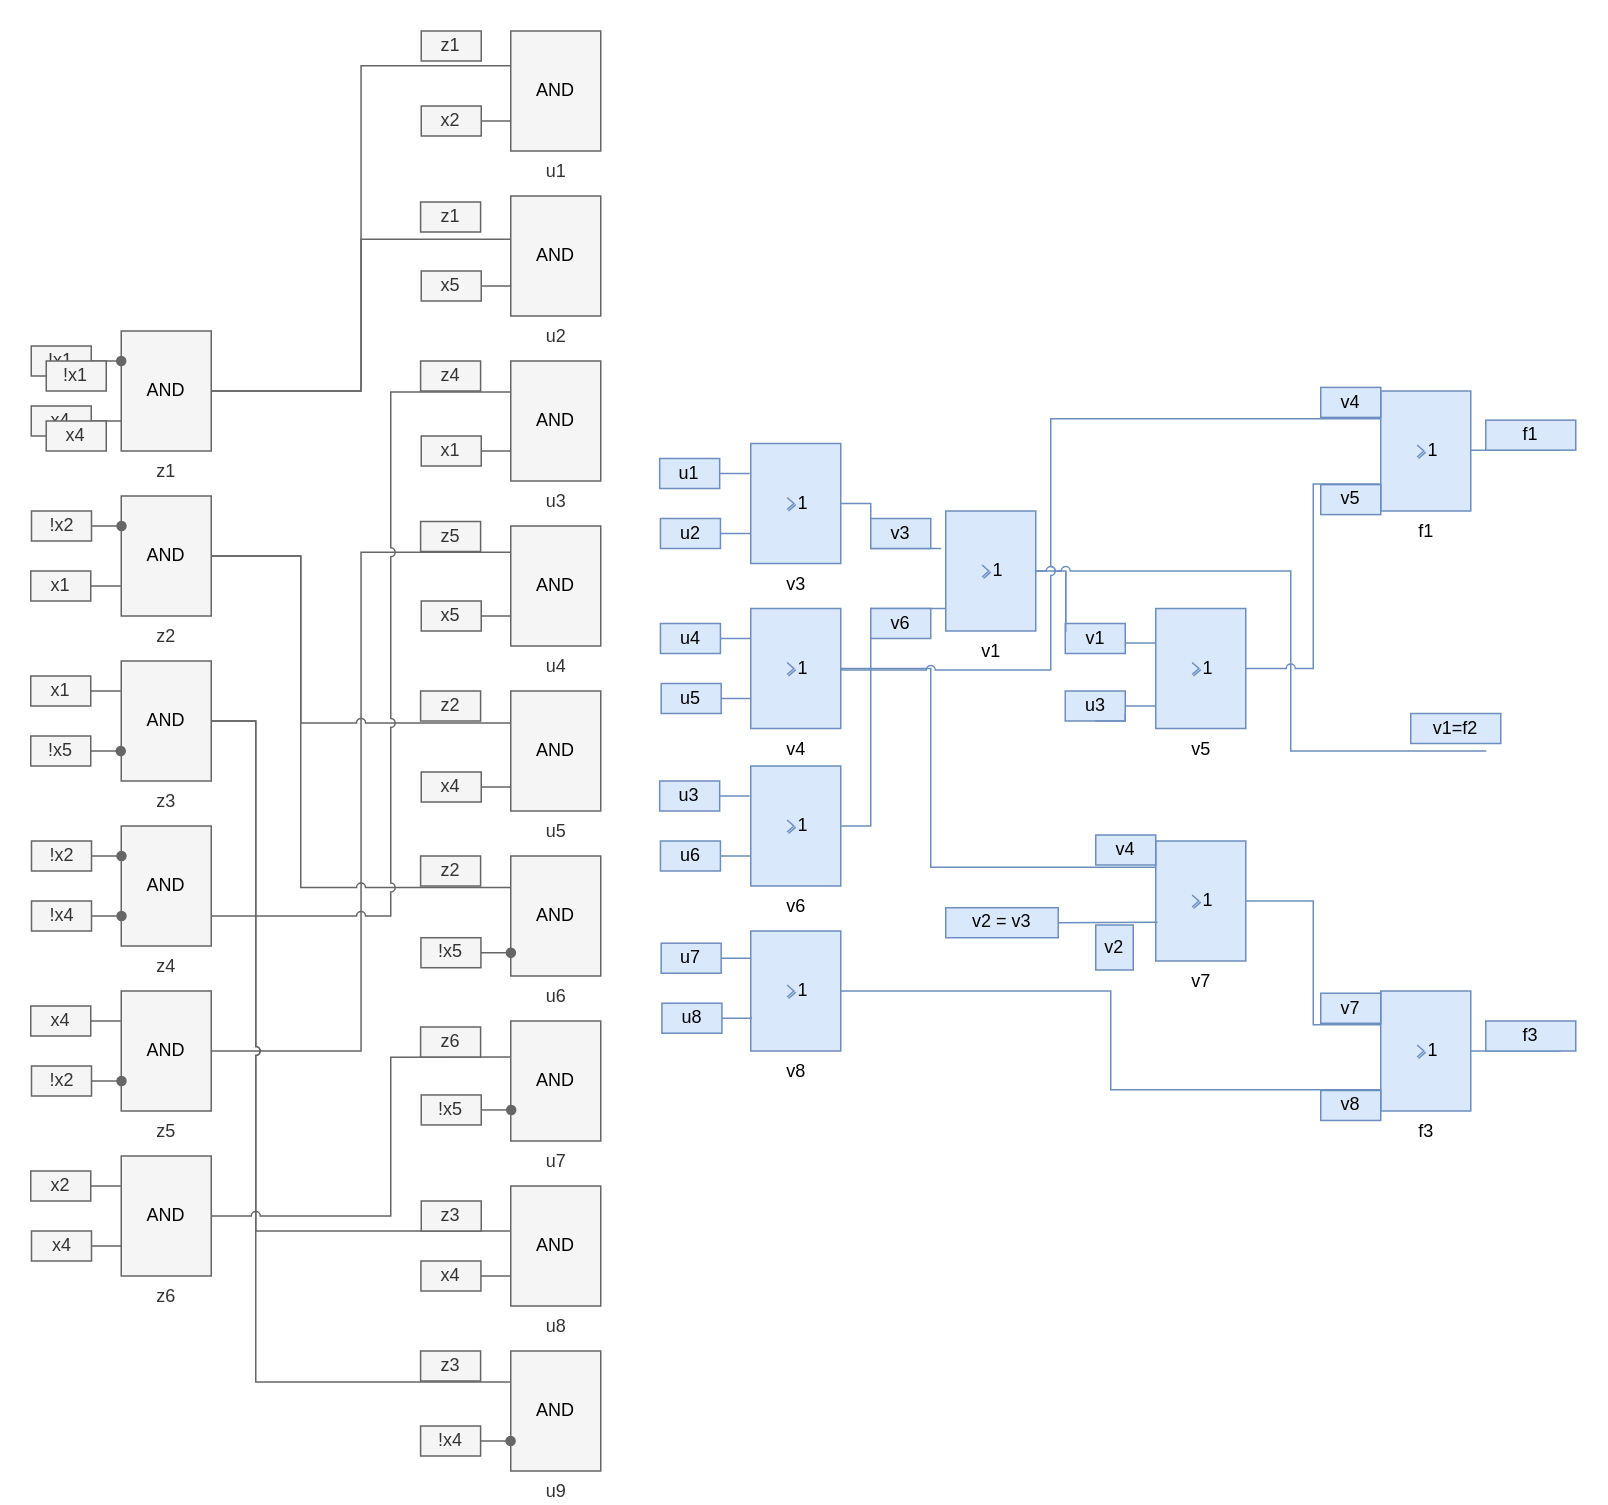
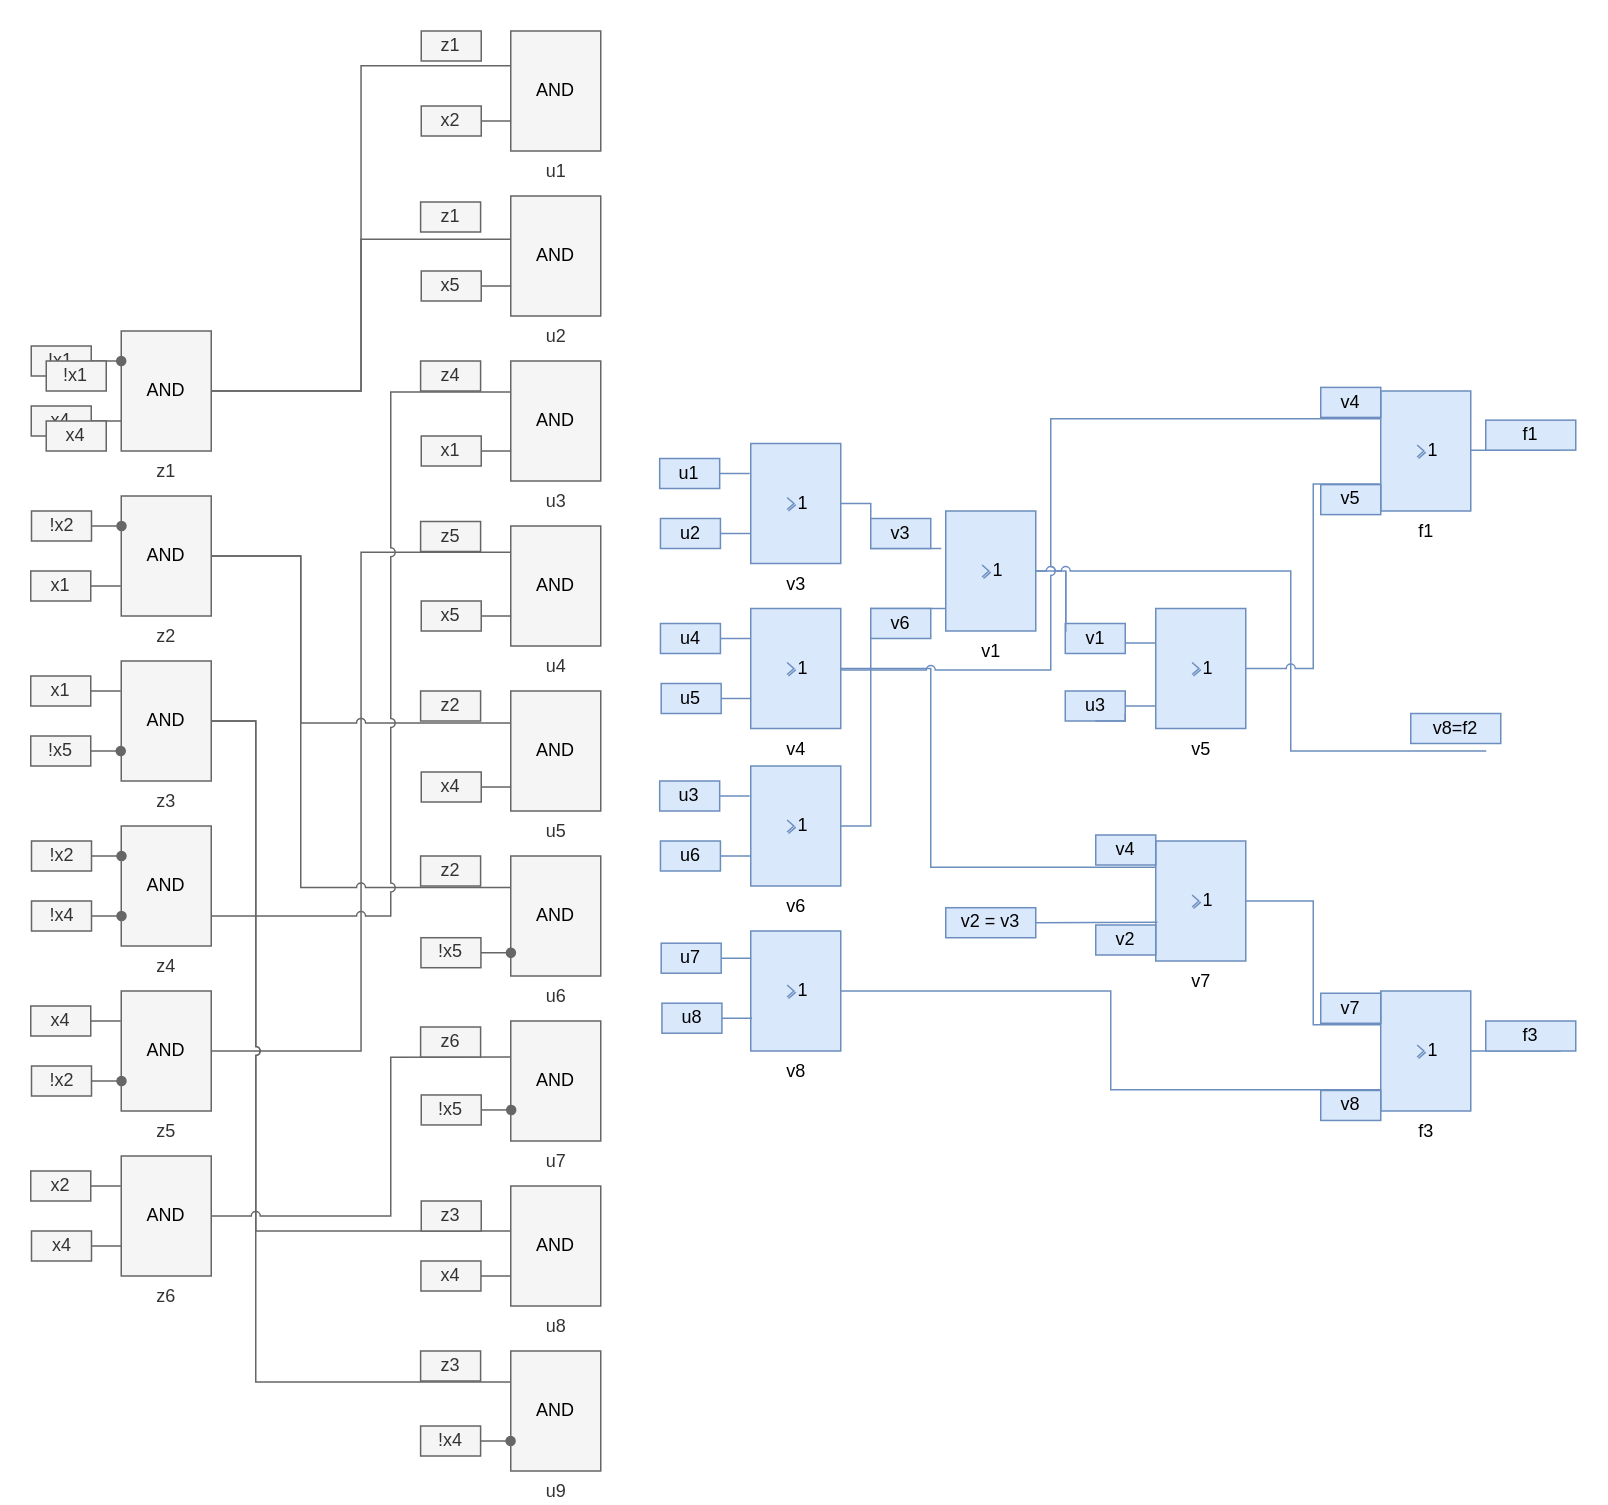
node "v1=f2": label "v1=f2" -> "v8=f2"
node "v2 = v3": size 113x30 -> 90x30
node "v2": size 38x45 -> 60x30
